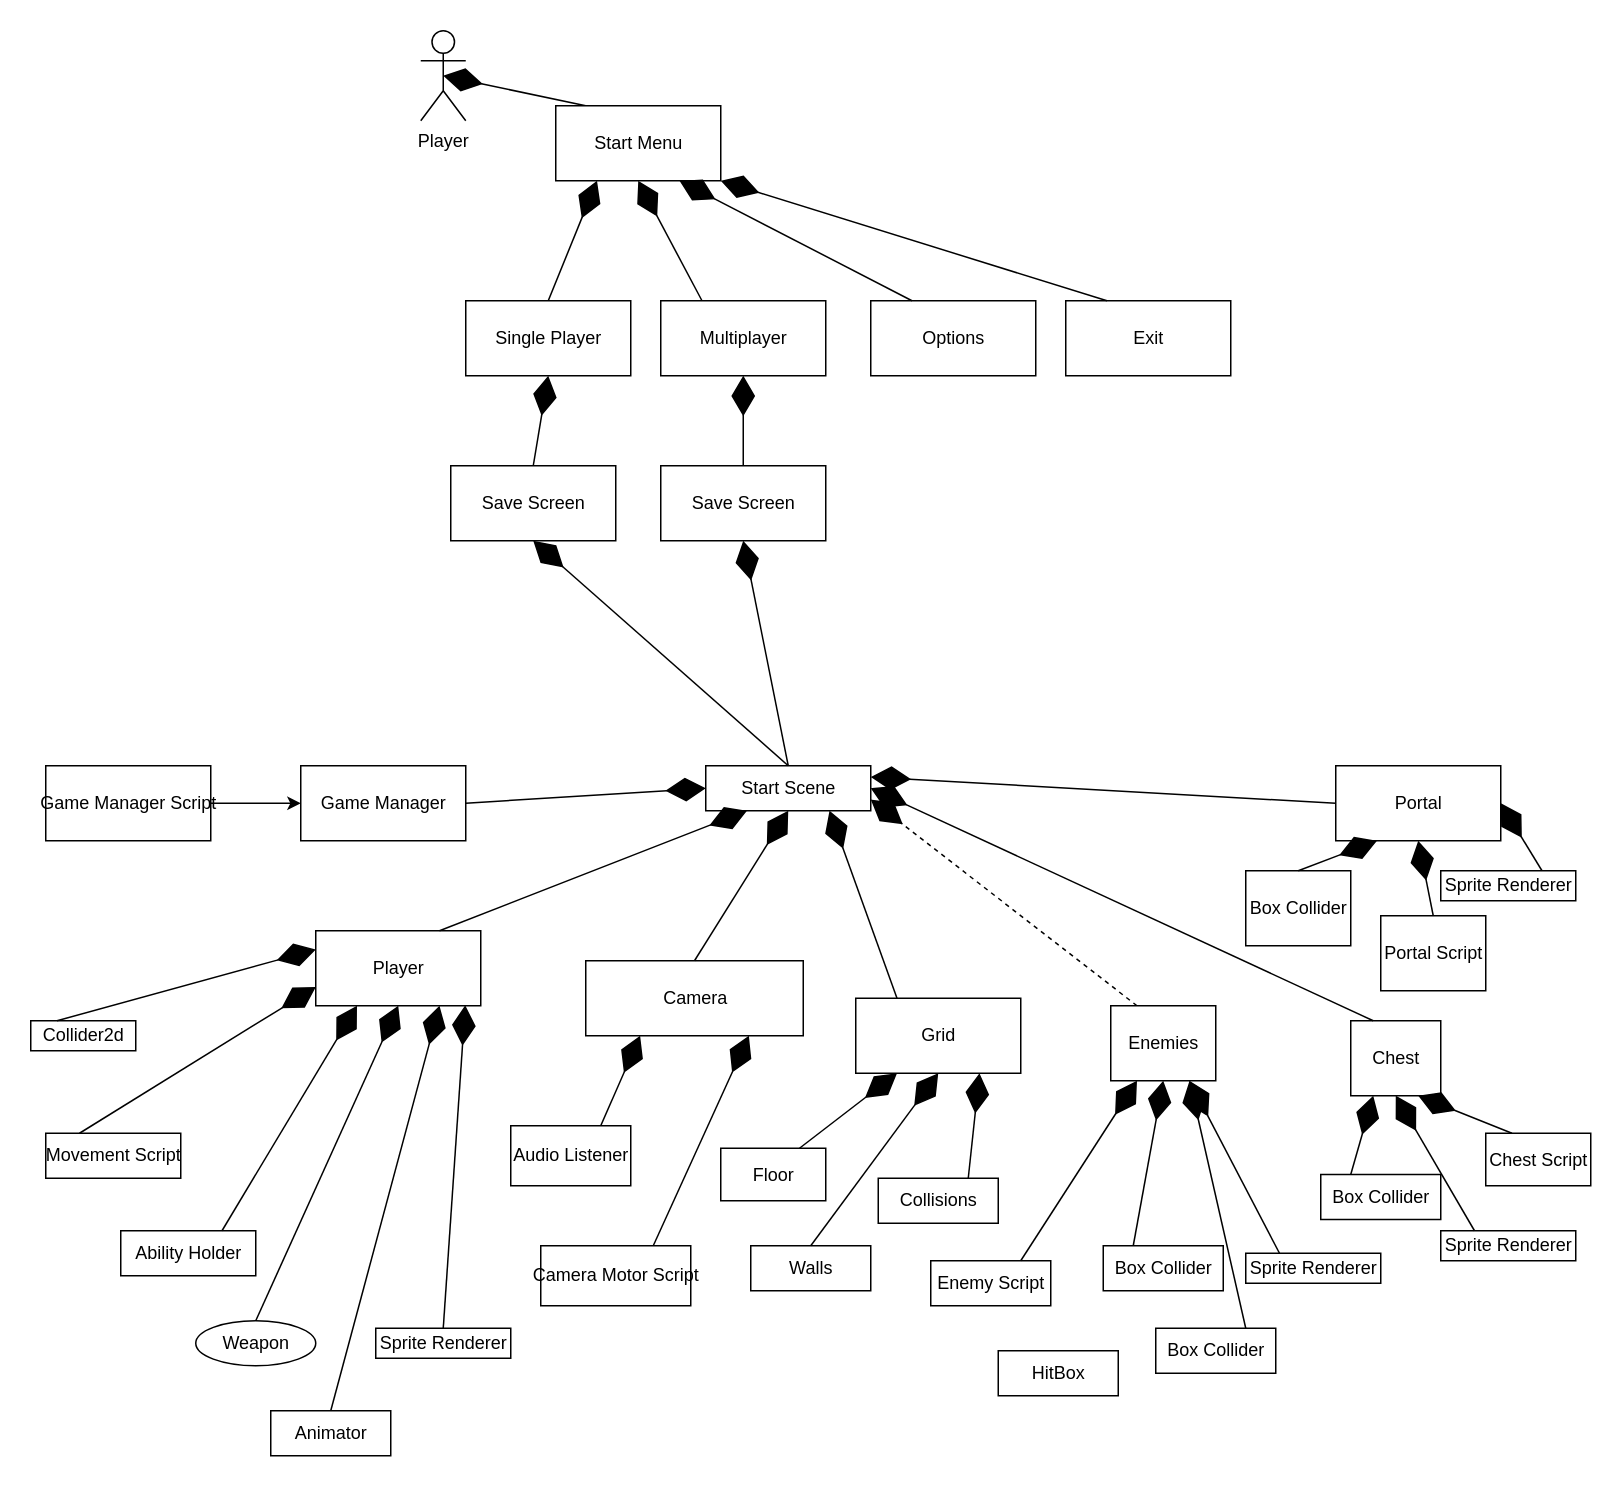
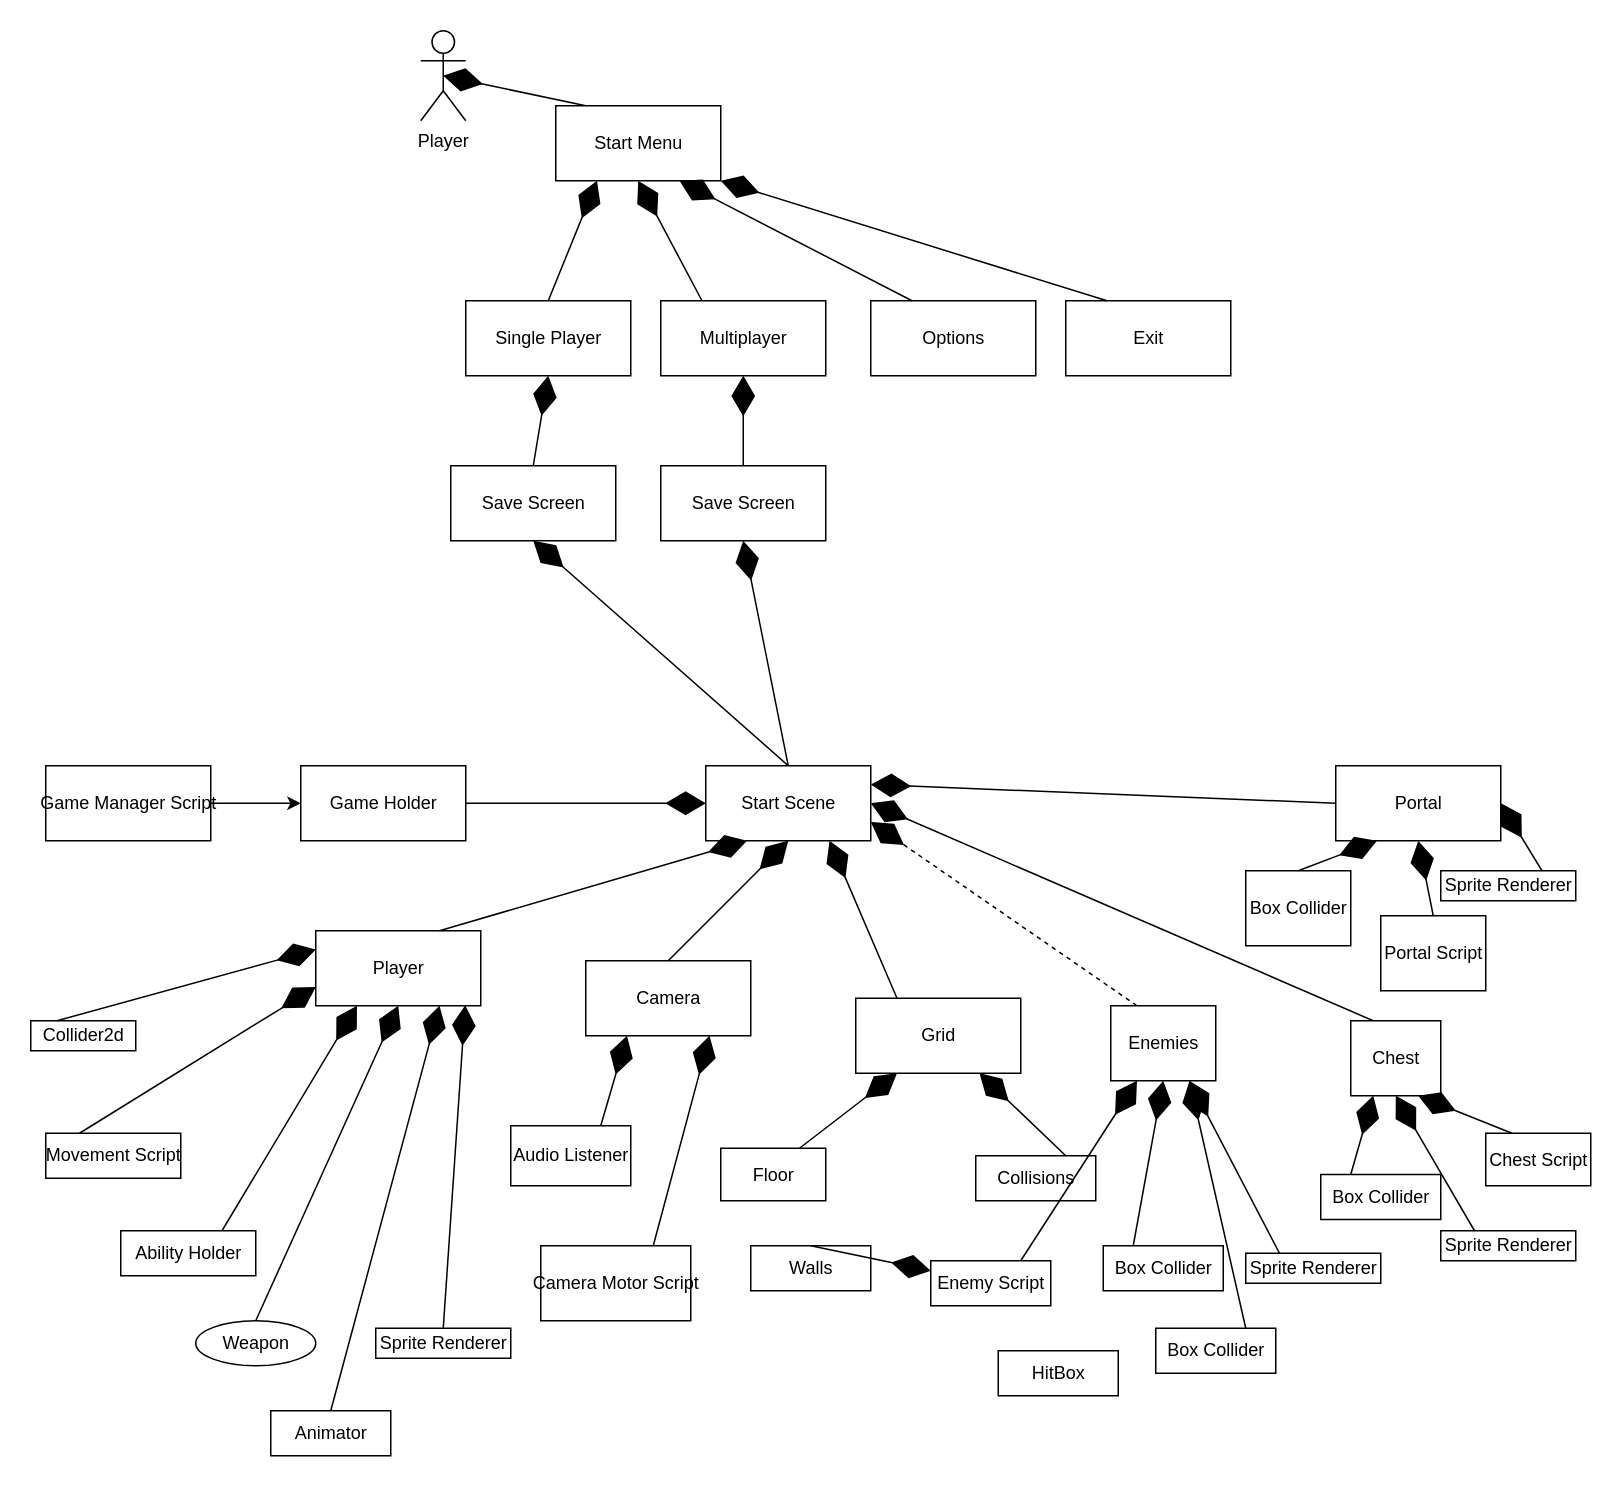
node "Start Scene": size 165x45 -> 165x75
node "Game Manager": label "Game Manager" -> "Game Holder"
node "Camera": size 218x75 -> 165x75
edge "Walls" -> "Grid": now "Walls" -> "Enemy Script"
node "Collisions": moved (938, 1201) -> (1036, 1178)
node "Camera Motor Script": size 150x60 -> 150x75
